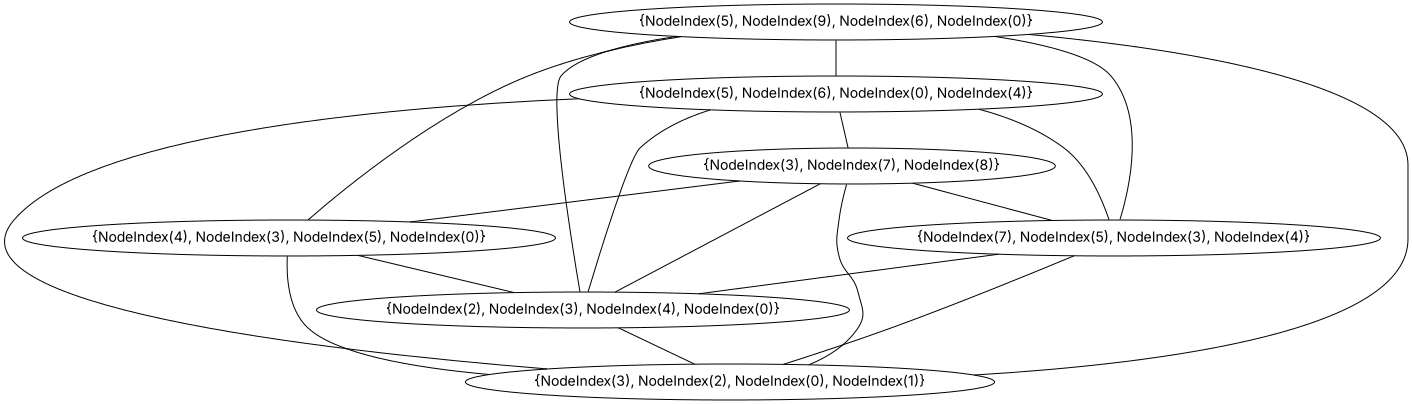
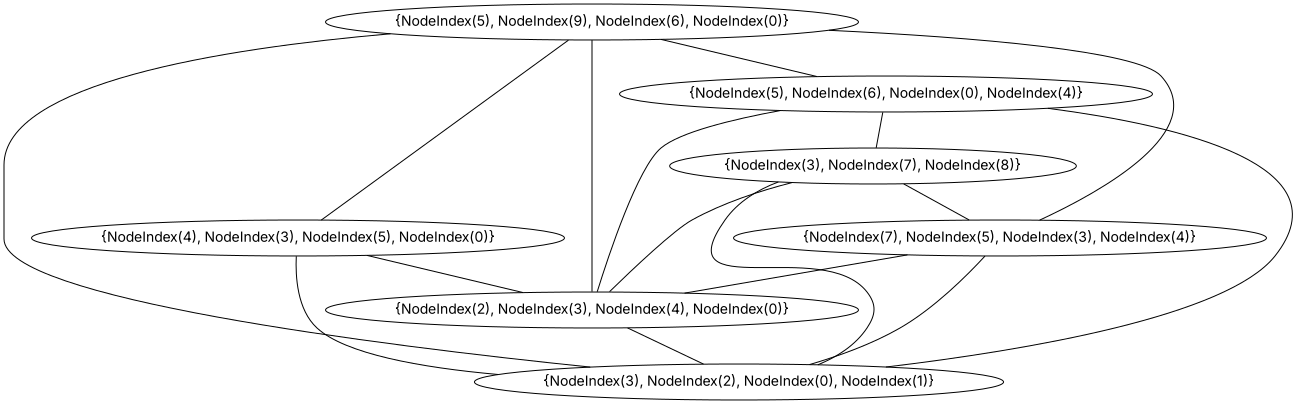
edge "{NodeIndex(5), NodeIndex(6), NodeIndex(0), NodeIndex(4)}" -- "{NodeIndex(7), NodeIndex(5), NodeIndex(3), NodeIndex(4)}": removed
edge "{NodeIndex(3), NodeIndex(7), NodeIndex(8)}" -- "{NodeIndex(4), NodeIndex(3), NodeIndex(5), NodeIndex(0)}": removed
